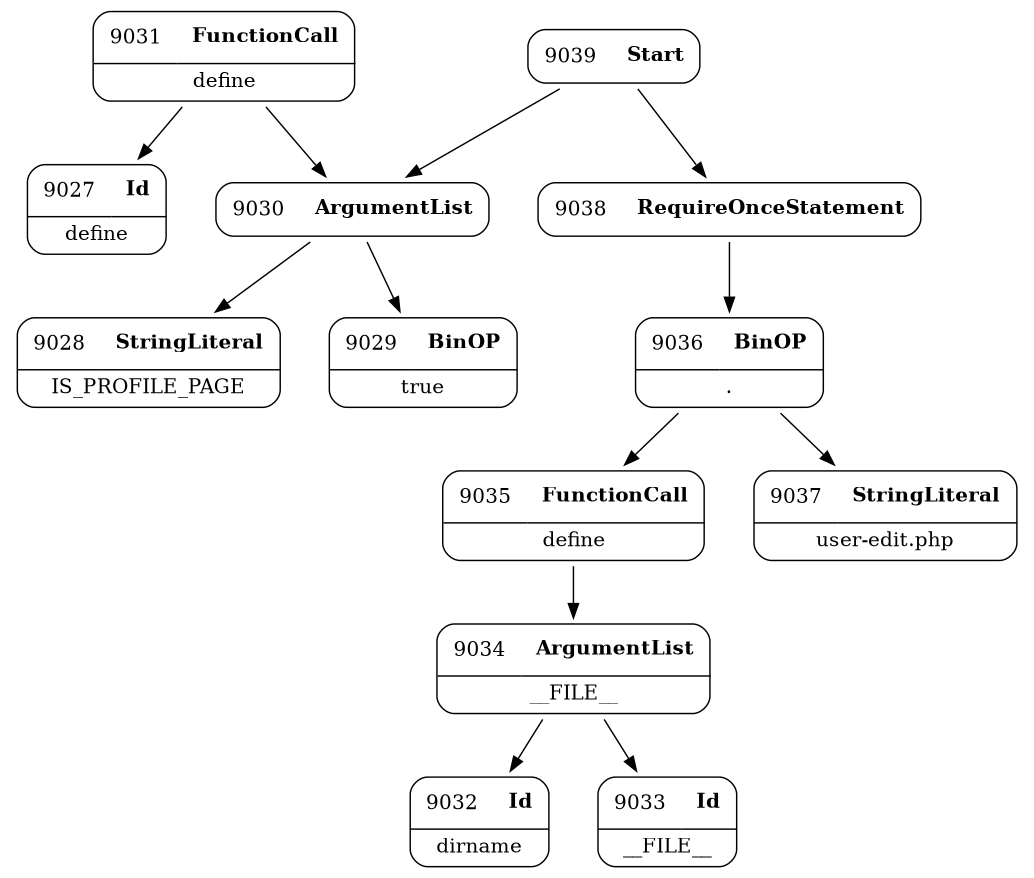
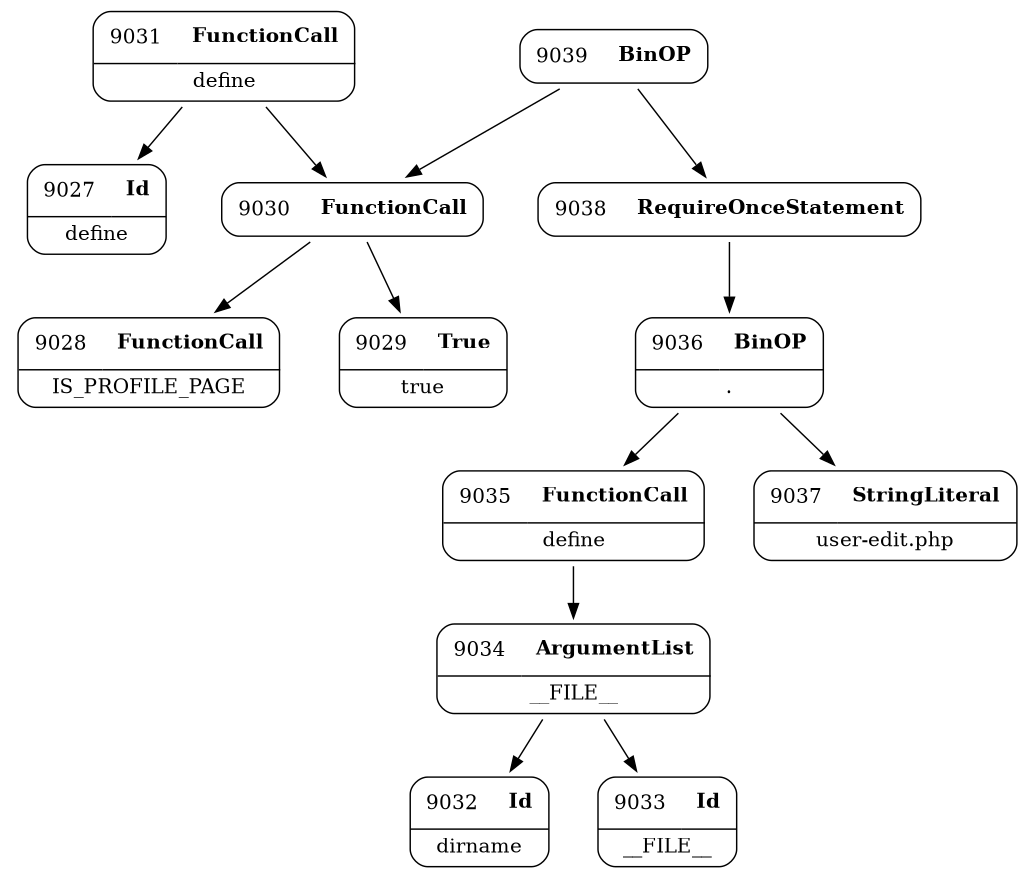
node "9039": text "Start" -> "BinOP"
node "9030": text "ArgumentList" -> "FunctionCall"
node "9028": text "StringLiteral" -> "FunctionCall"
node "9029": text "BinOP" -> "True"
